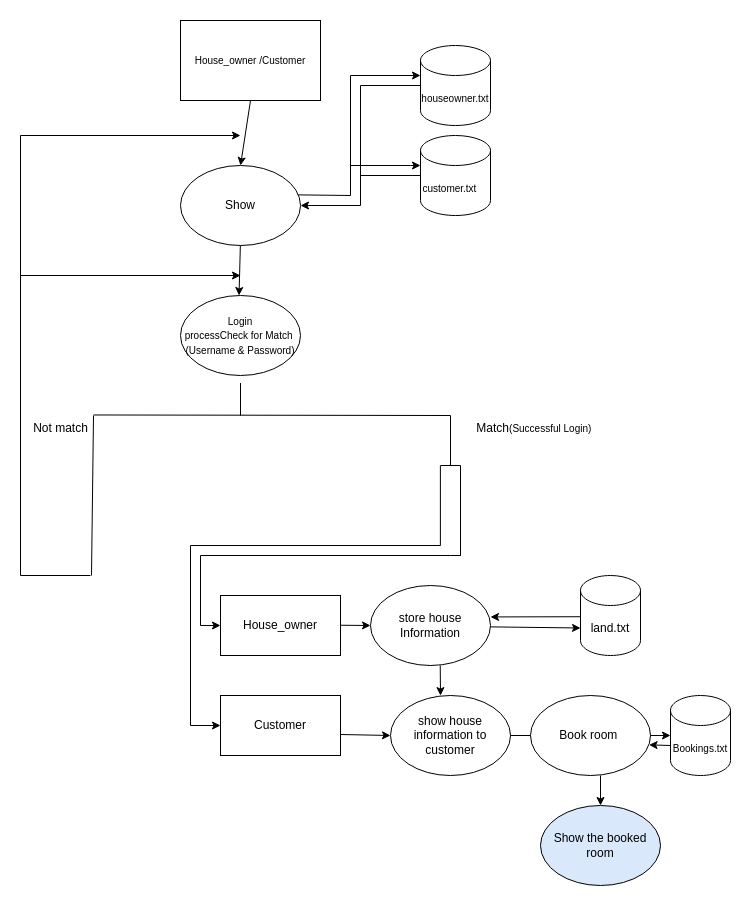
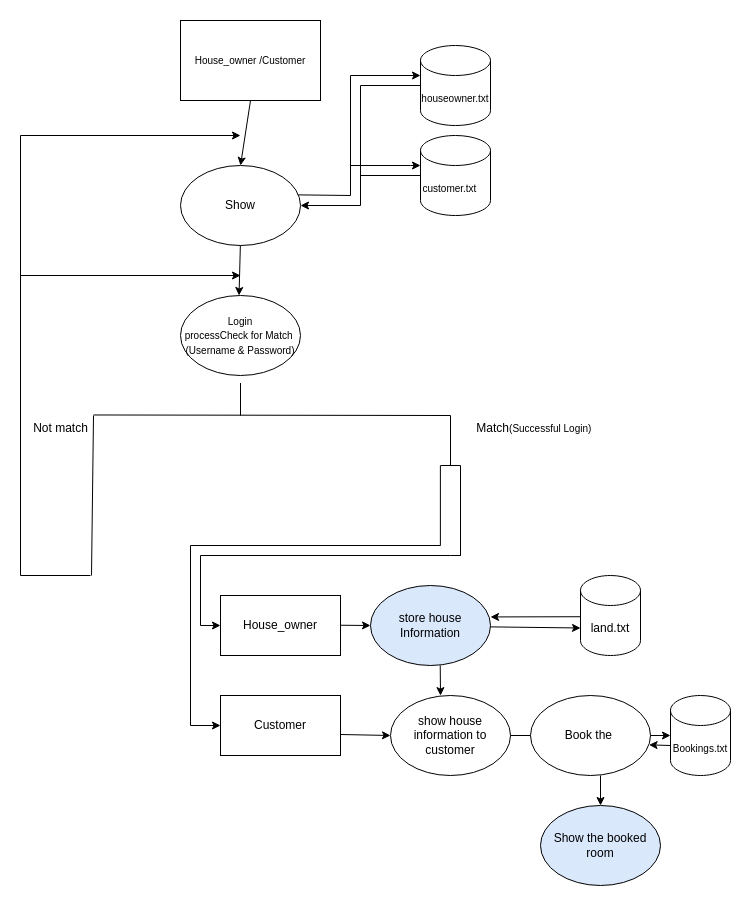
node "store house Information": fillcolor #ffffff -> #dae8fc
node "Book room": label "Book room" -> "Book the"
